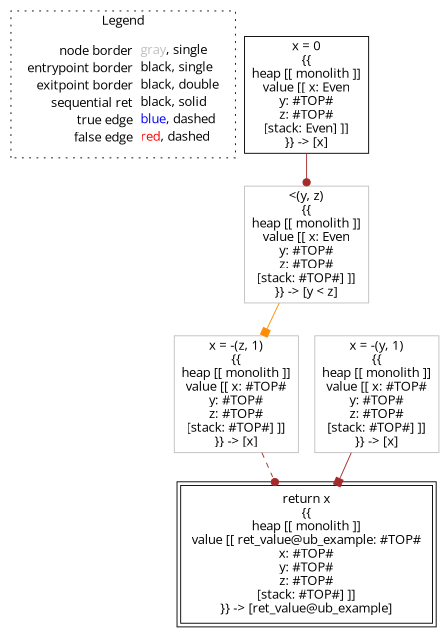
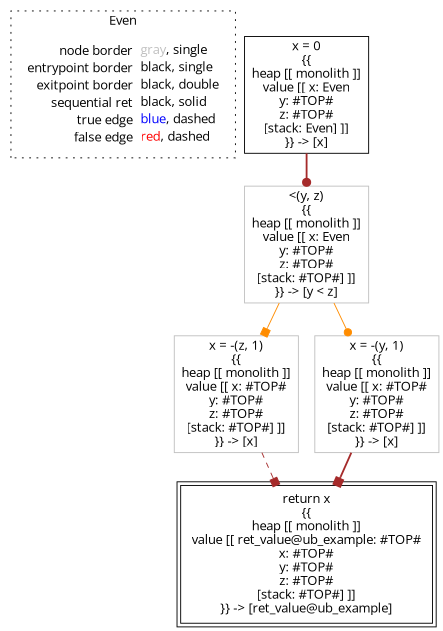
cluster "Legend": label "Legend" -> "Even"
edge "x = 0" -> "<(y, z)": style solid -> bold
edge "<(y, z)" -> "x = -(y, 1)": added
edge "x = -(z, 1)" -> "return x": arrowhead dot -> box
edge "x = -(y, 1)" -> "return x": style solid -> bold
